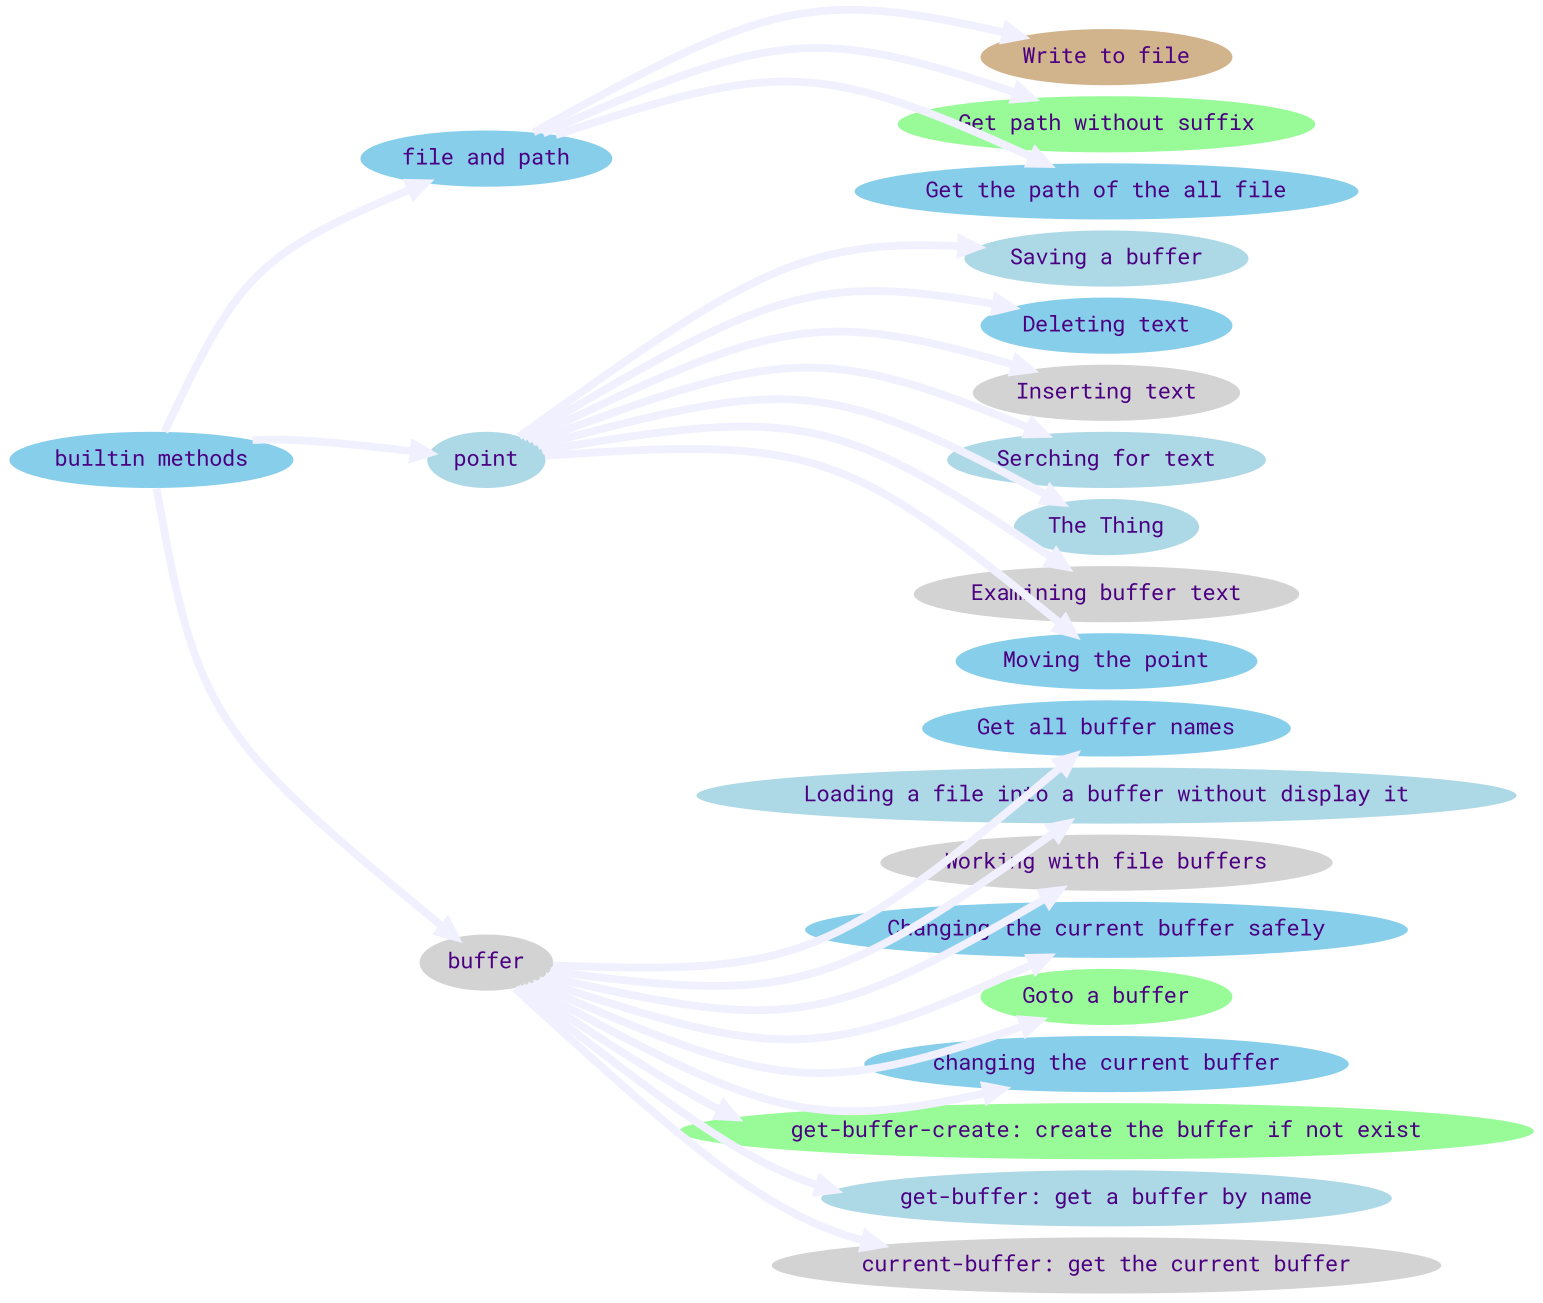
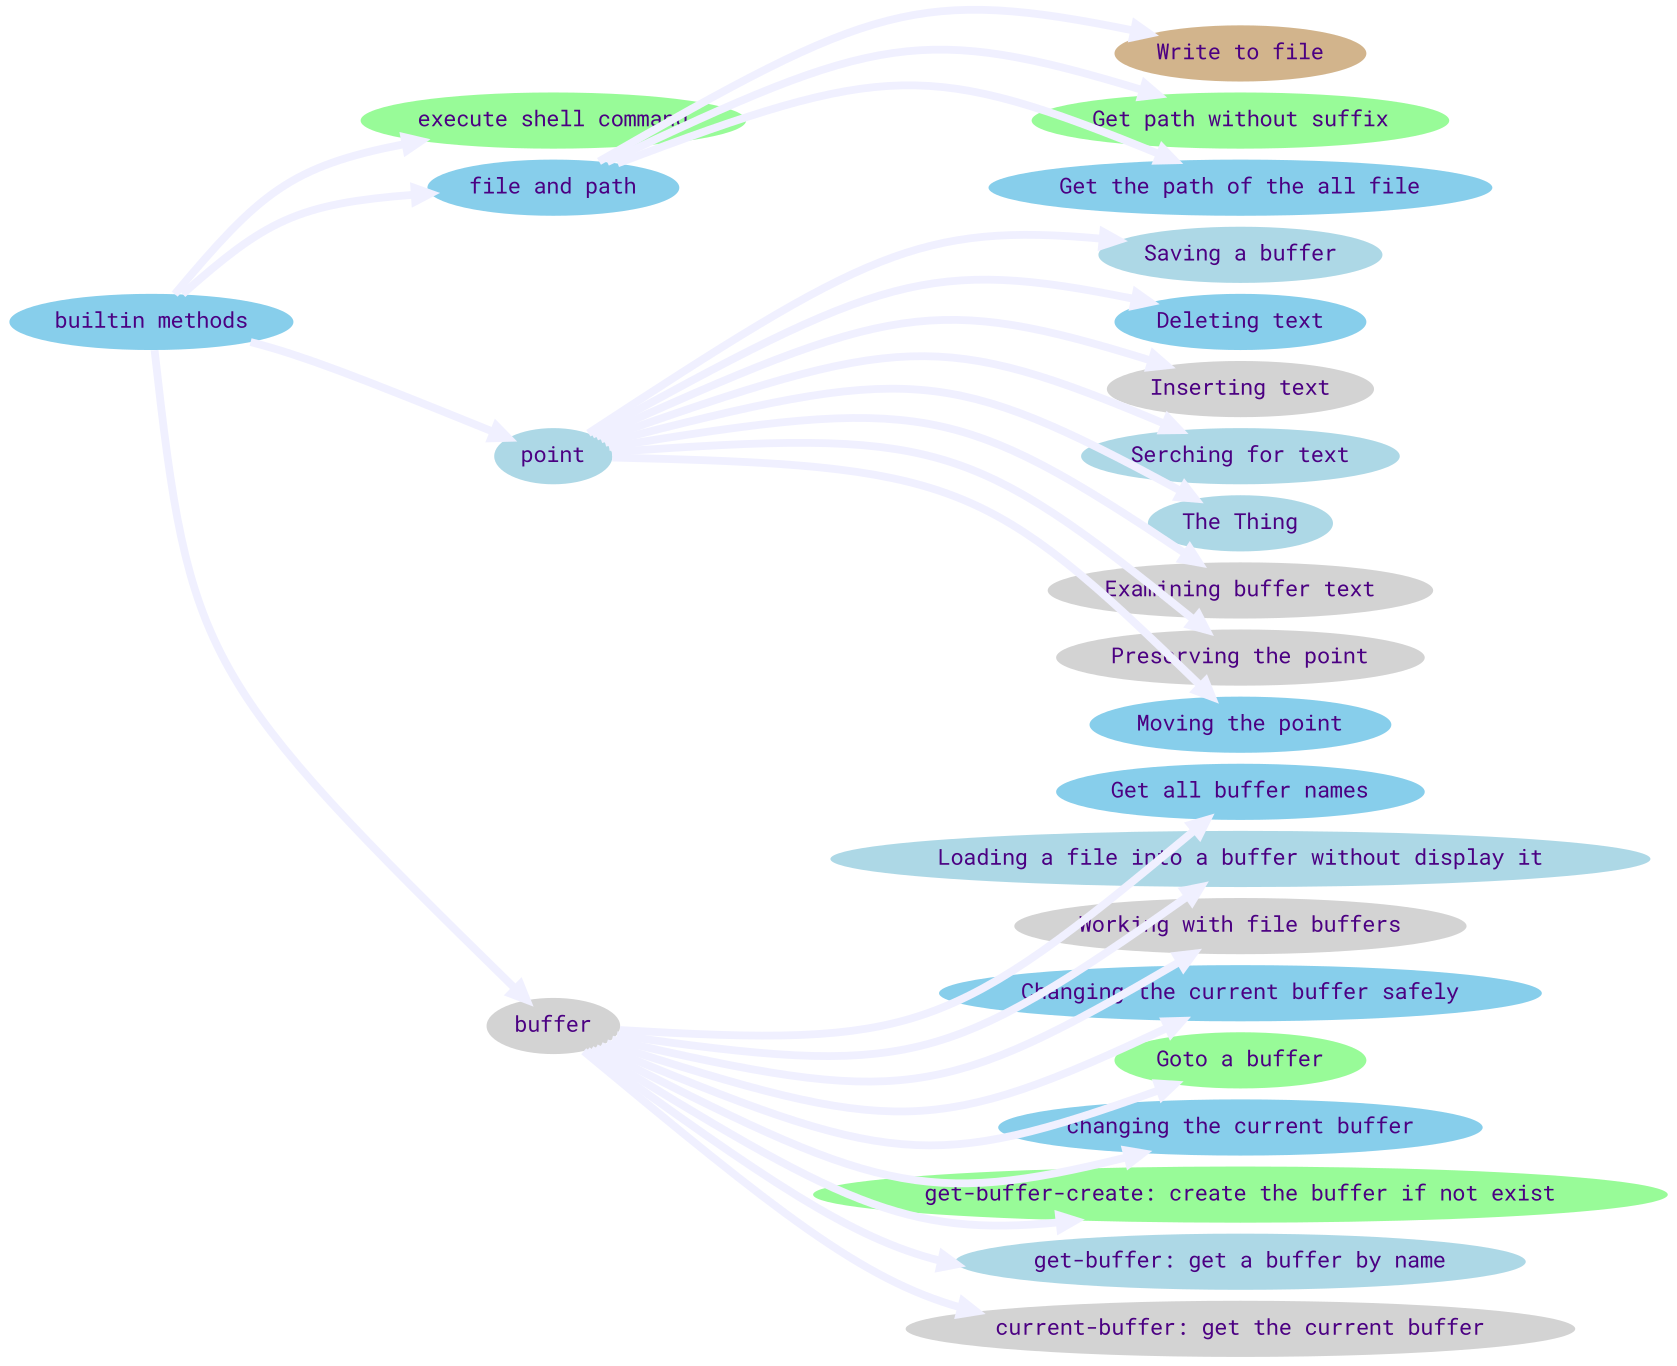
node "execute shell command": added
node "Preserving the point": added
